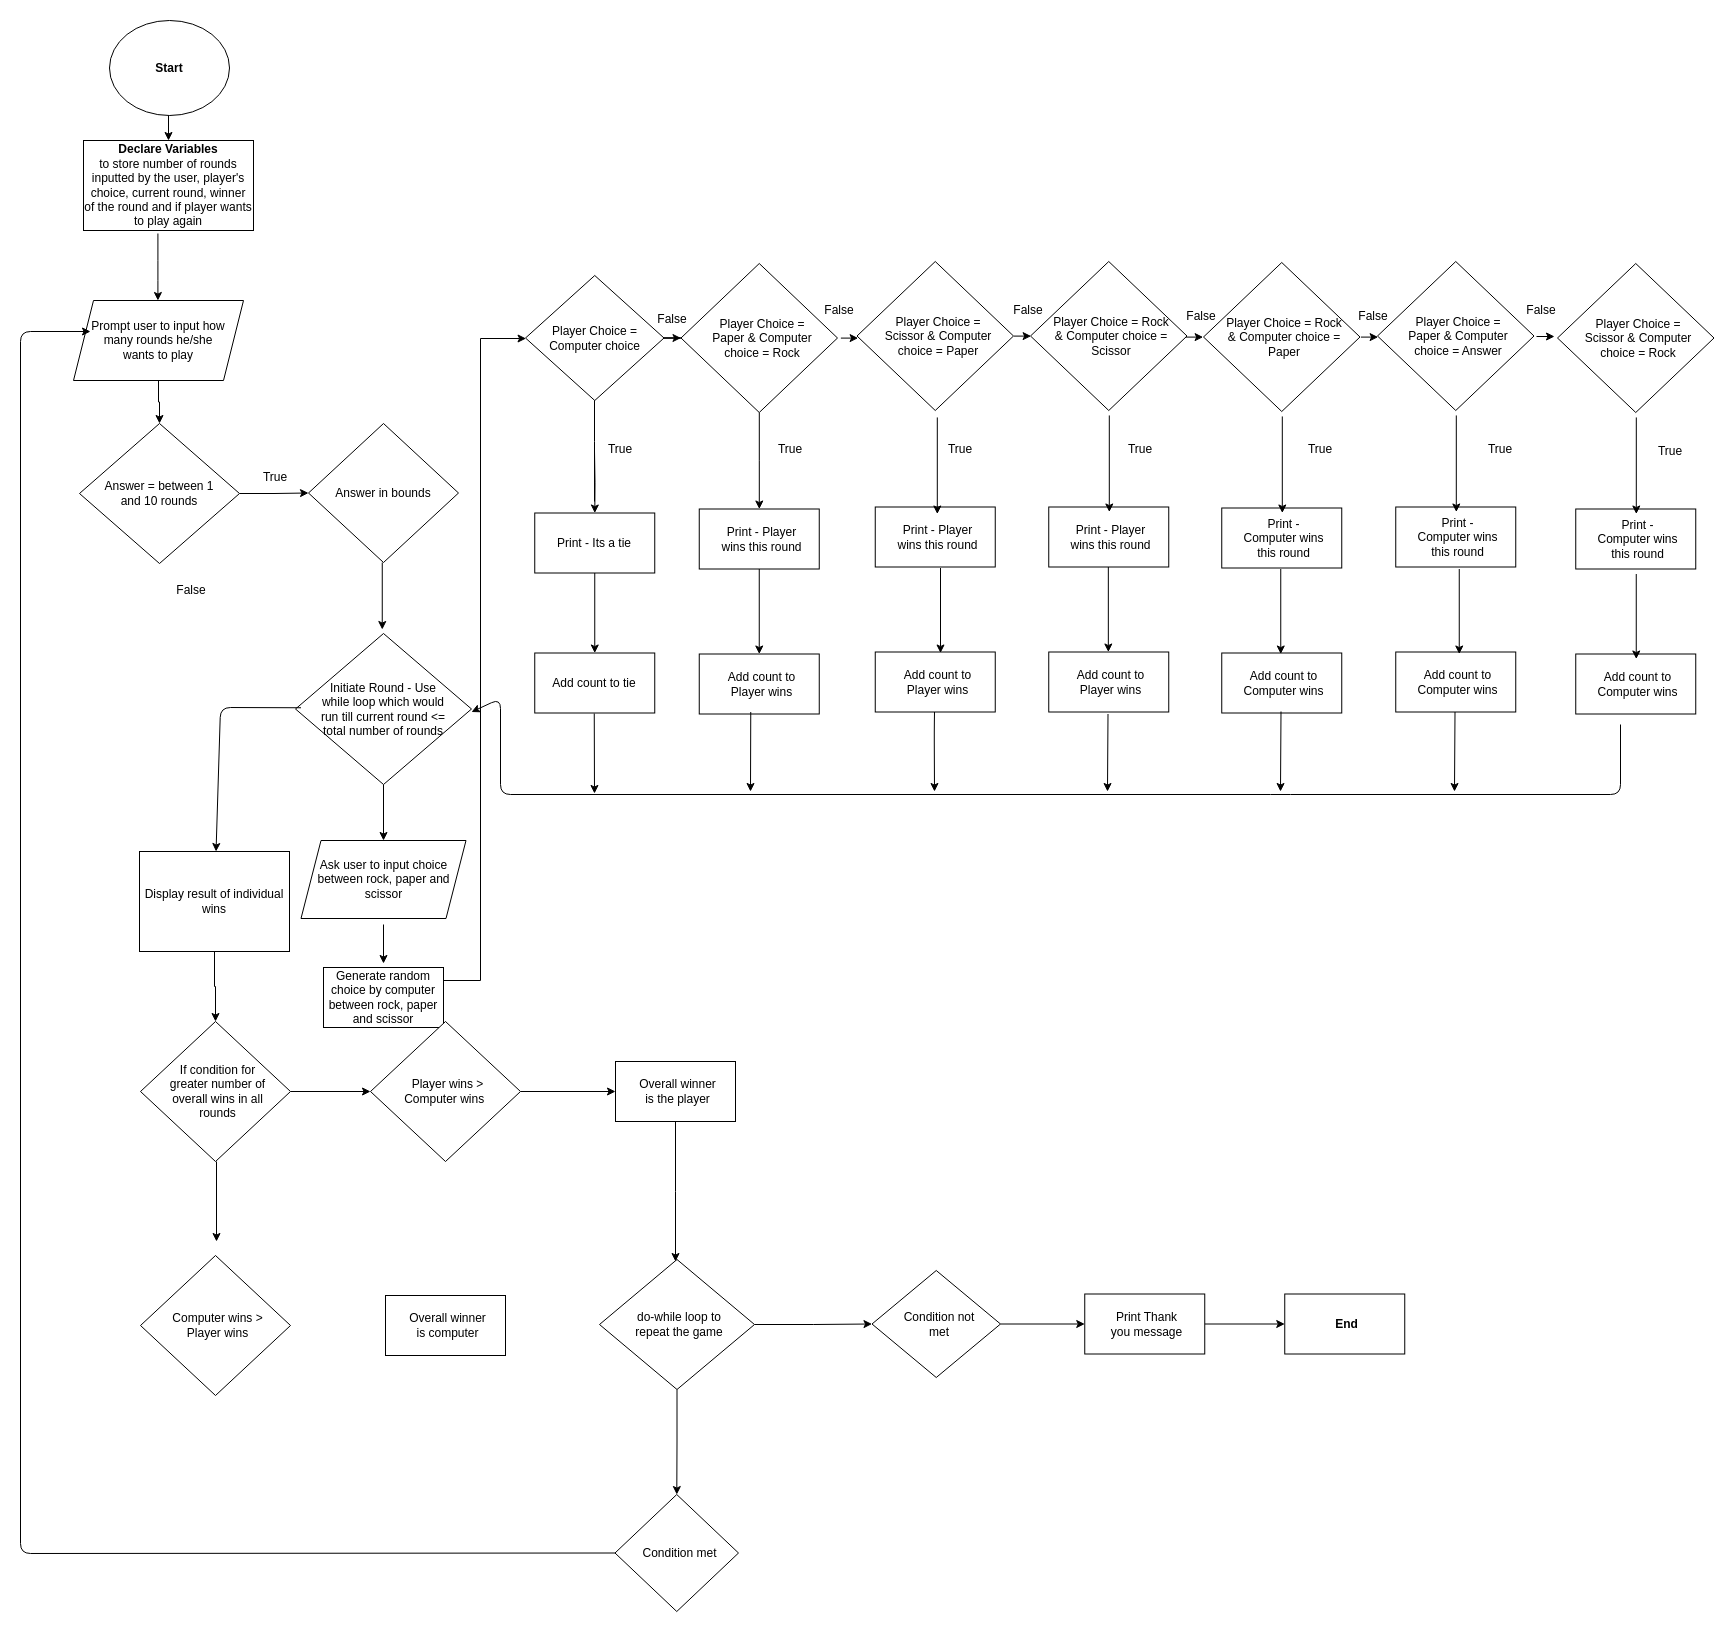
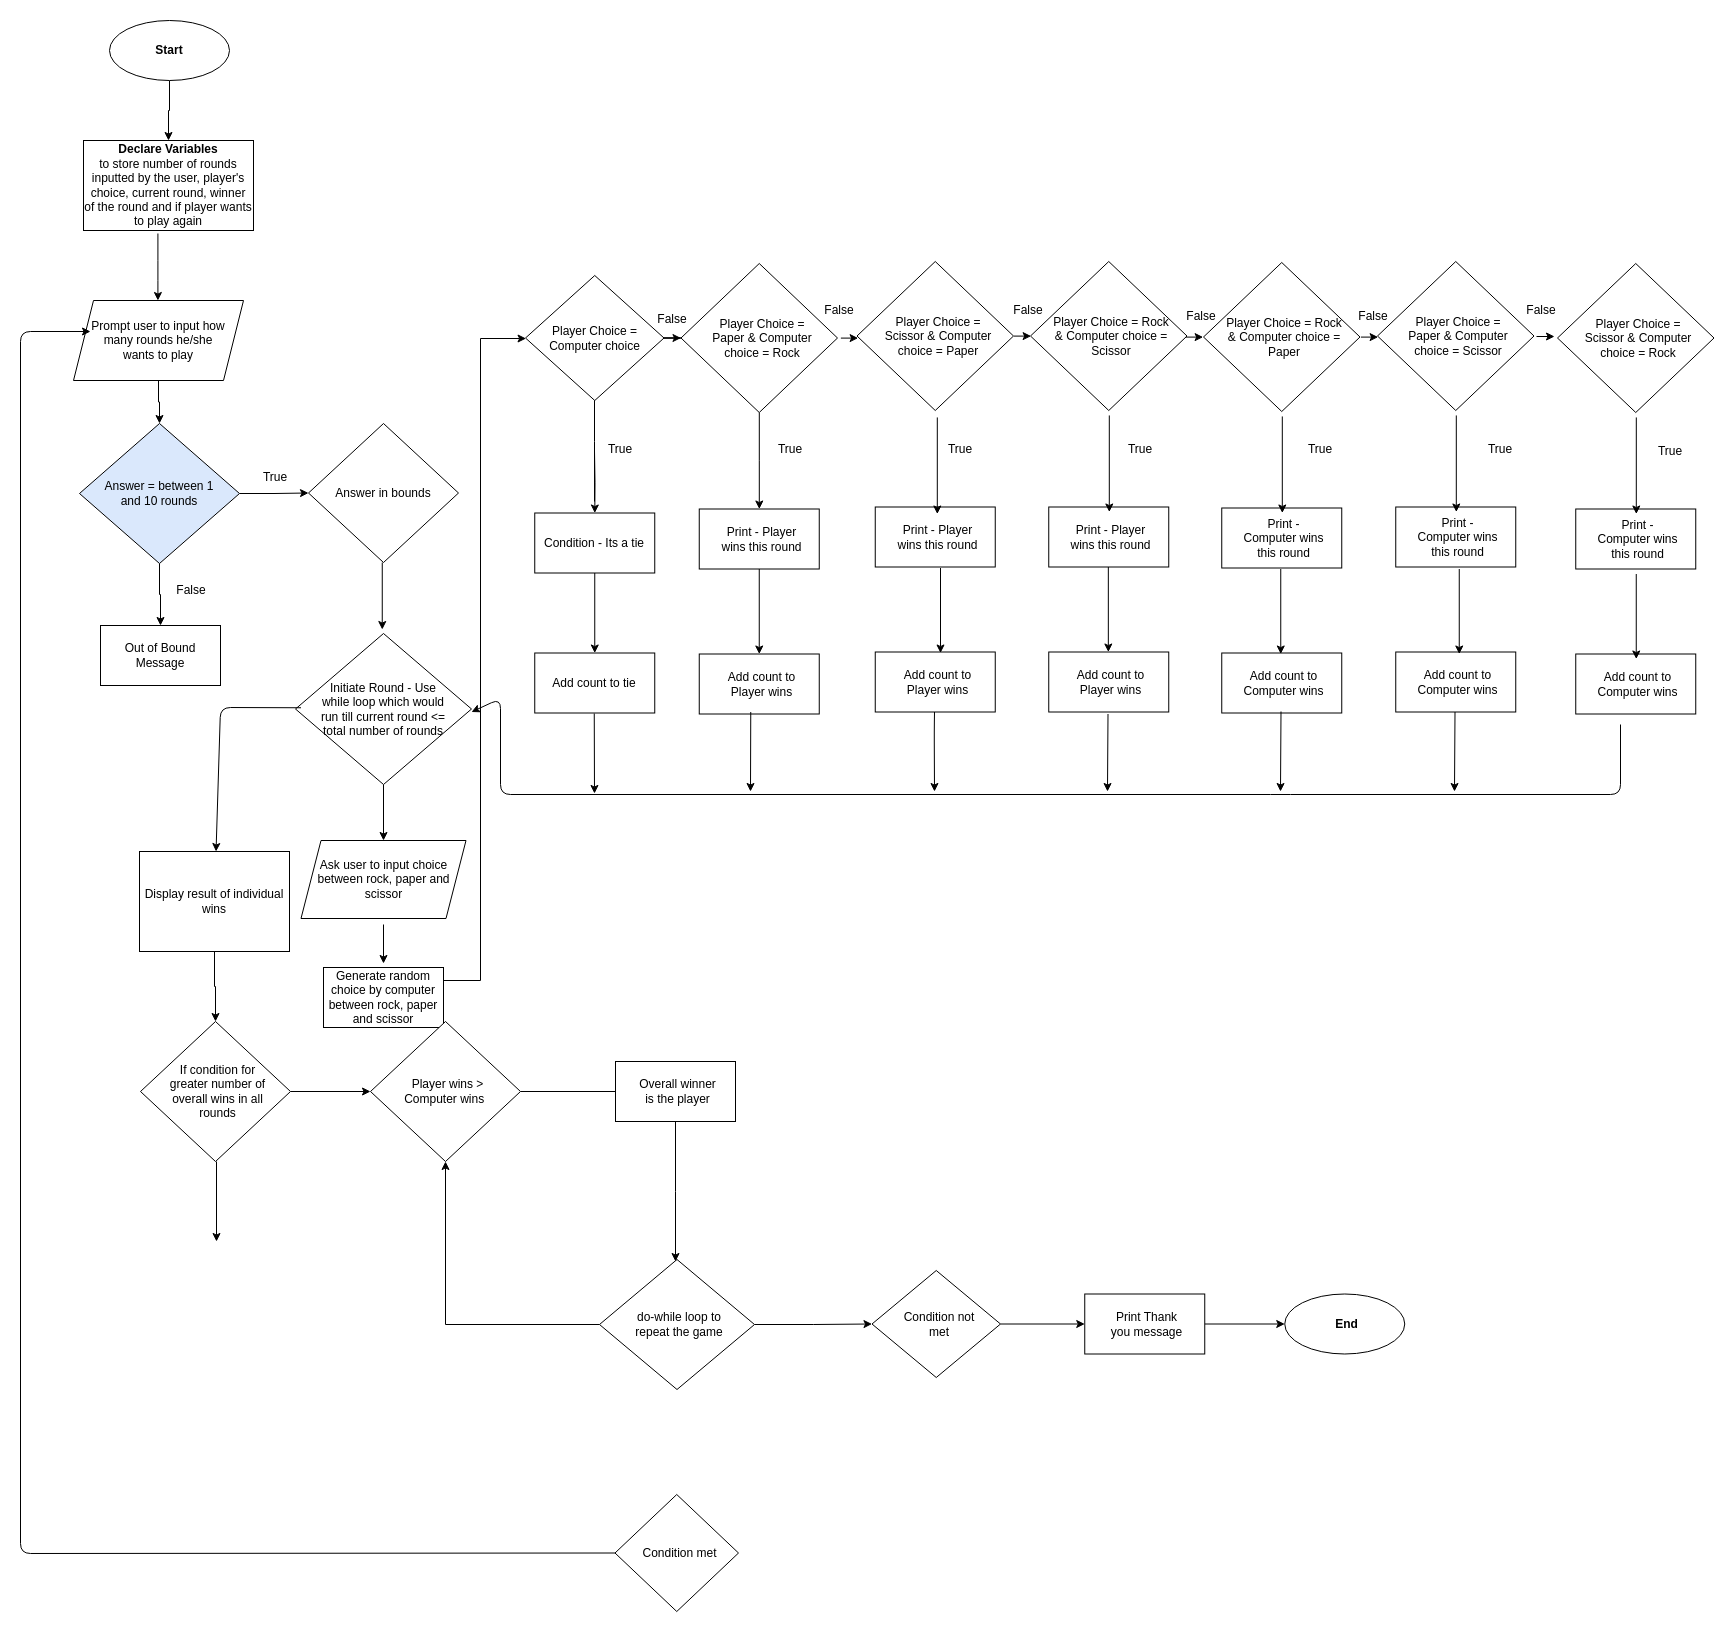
node "Start": size 120x95 -> 120x60
node "Player Choice = Paper & Computer choice = Answer": label "Player Choice = Paper & Computer choice = Answer" -> "Player Choice = Paper & Computer choice = Scissor"
node "Answer = between 1 and 10 rounds": fillcolor #ffffff -> #dae8fc
node "Print - Its a tie": label "Print - Its a tie" -> "Condition - Its a tie"
edge "Answer = between 1 and 10 rounds" -> "Out of Bound Message": added
node "Out of Bound Message": added
edge "Player wins > Computer wins" -> "Overall winner is the player": arrowhead classic -> none
node "End": shape rectangle -> ellipse
node "Computer wins > Player wins": removed
node "Overall winner is computer": removed
edge "do-while loop to repeat the game" -> "Condition met": now "do-while loop to repeat the game" -> "Player wins > Computer wins"
